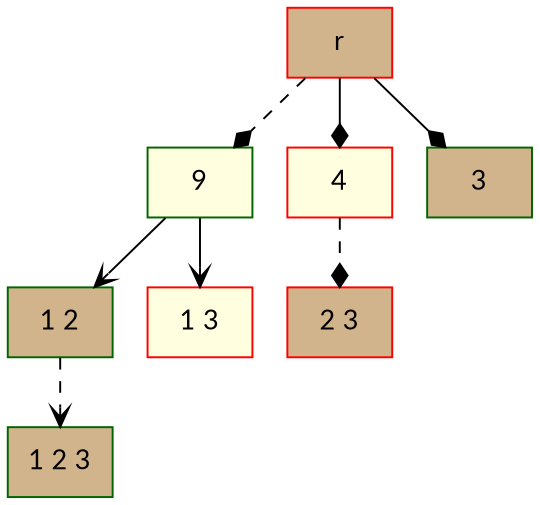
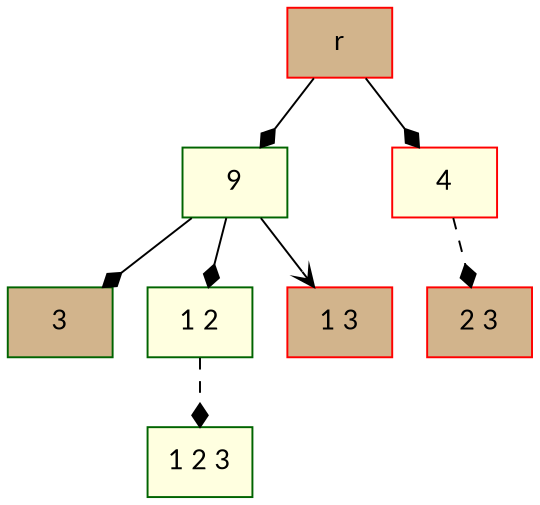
edge "r" -> "9": style dashed -> solid
edge "r" -> "3": now "9" -> "3"
edge "9" -> "1 2": arrowhead vee -> diamond
node "1 2": fillcolor tan -> lightyellow
node "1 3": fillcolor lightyellow -> tan
edge "1 2" -> "1 2 3": arrowhead vee -> diamond
node "1 2 3": fillcolor tan -> lightyellow
